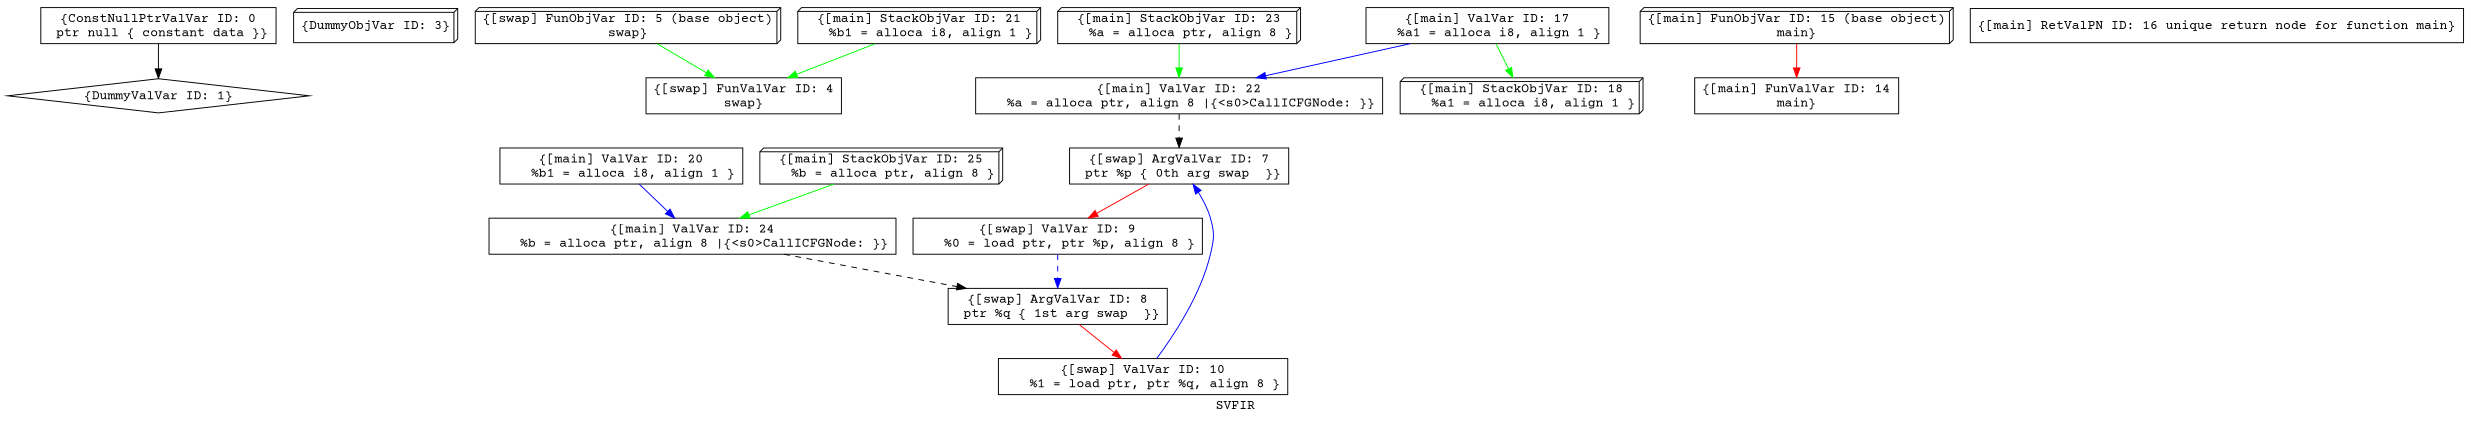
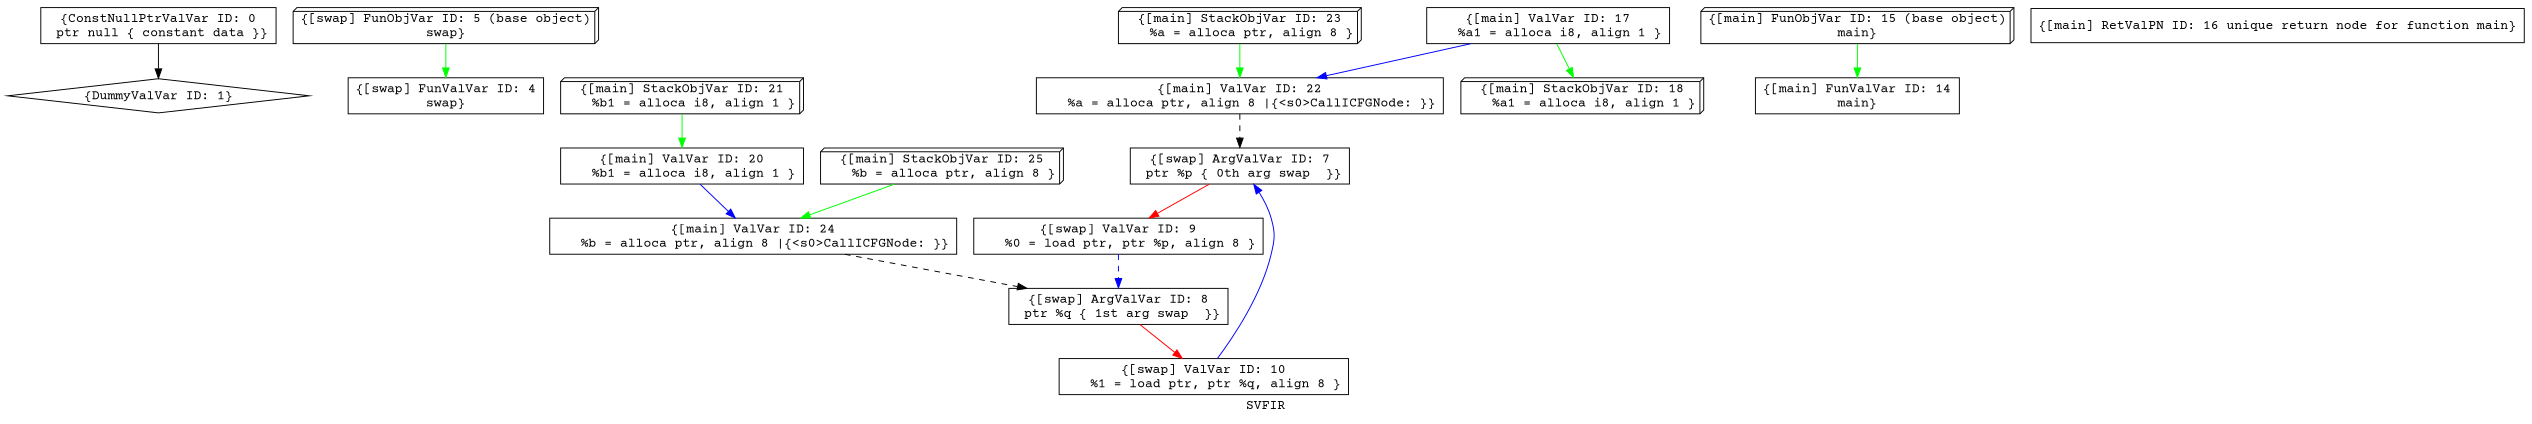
node "{DummyObjVar ID: 3}": removed
edge "{[main] FunObjVar ID: 15 (base object) main}" -> "{[main] FunValVar ID: 14 main}": color red -> green
edge "{[main] StackObjVar ID: 21 %b1 = alloca i8, align 1 }" -> "{[swap] FunValVar ID: 4 swap}": now "{[main] StackObjVar ID: 21 %b1 = alloca i8, align 1 }" -> "{[main] ValVar ID: 20 %b1 = alloca i8, align 1 }"
